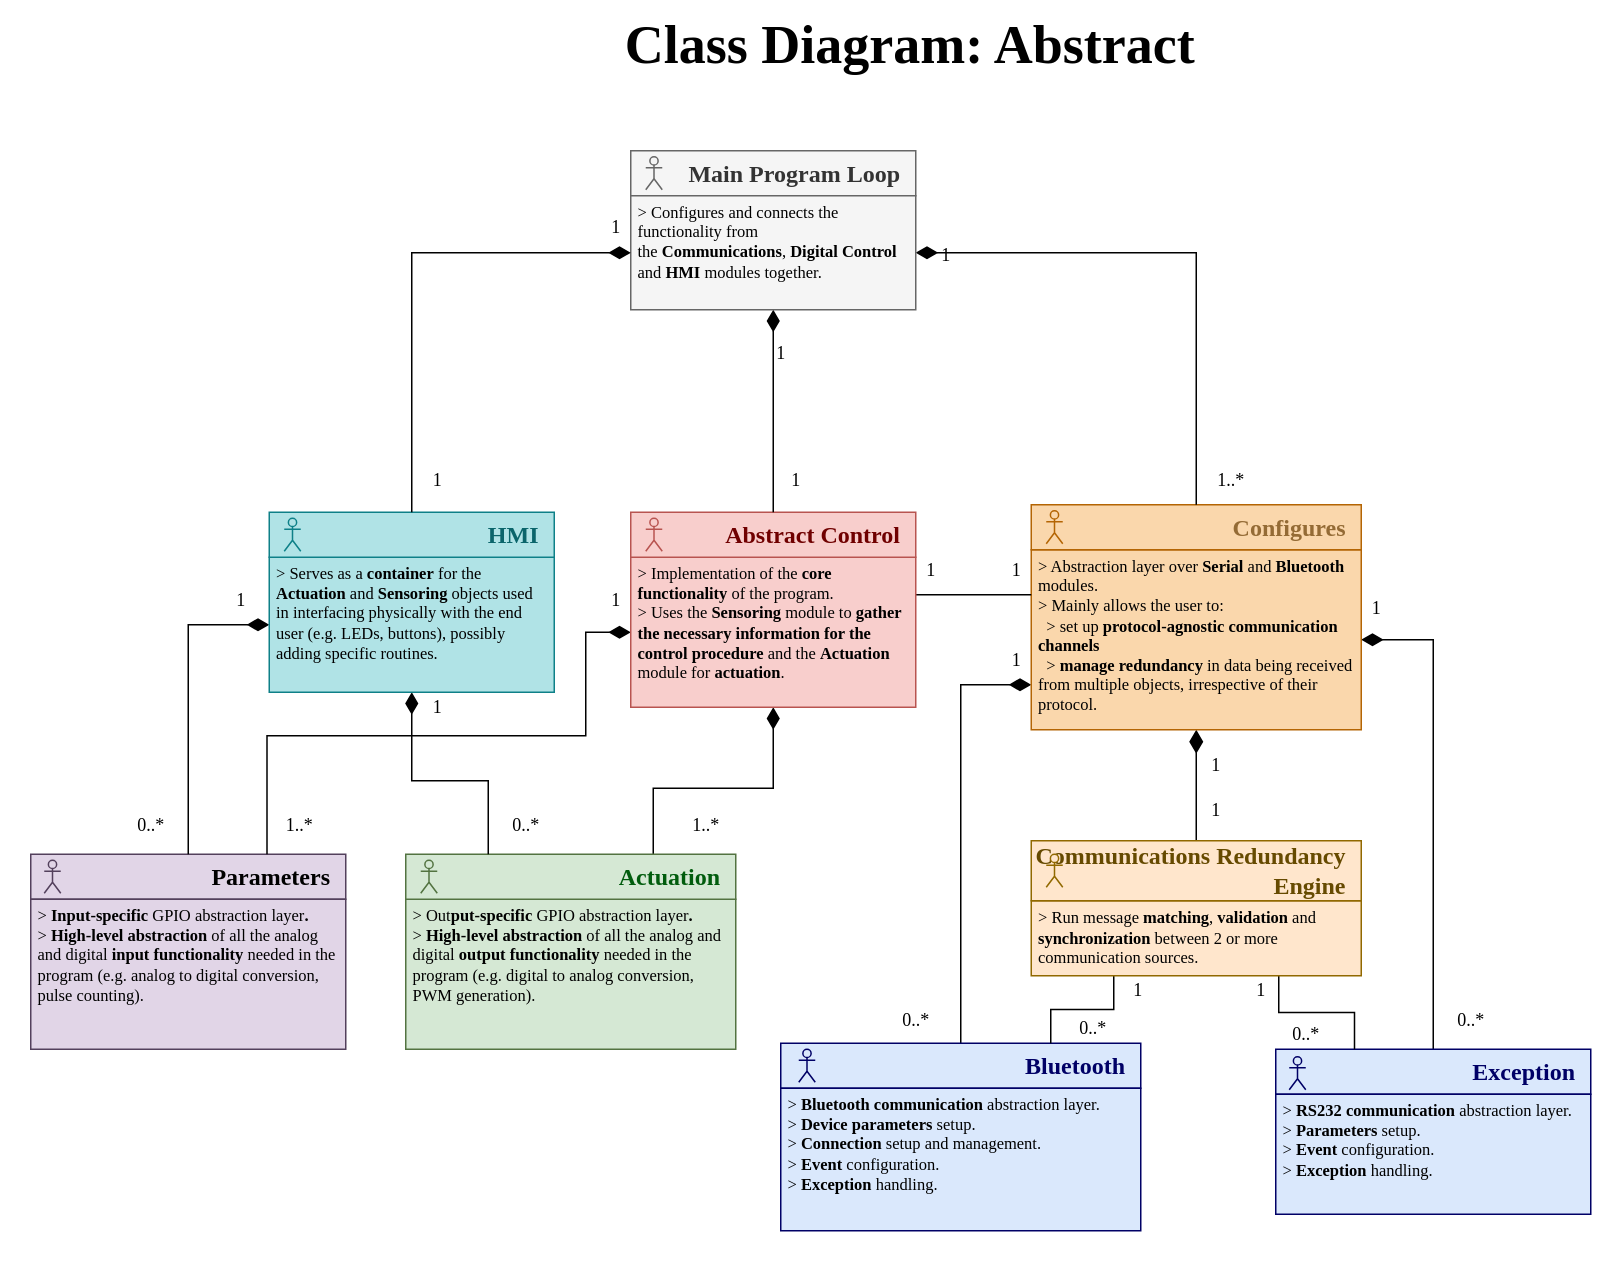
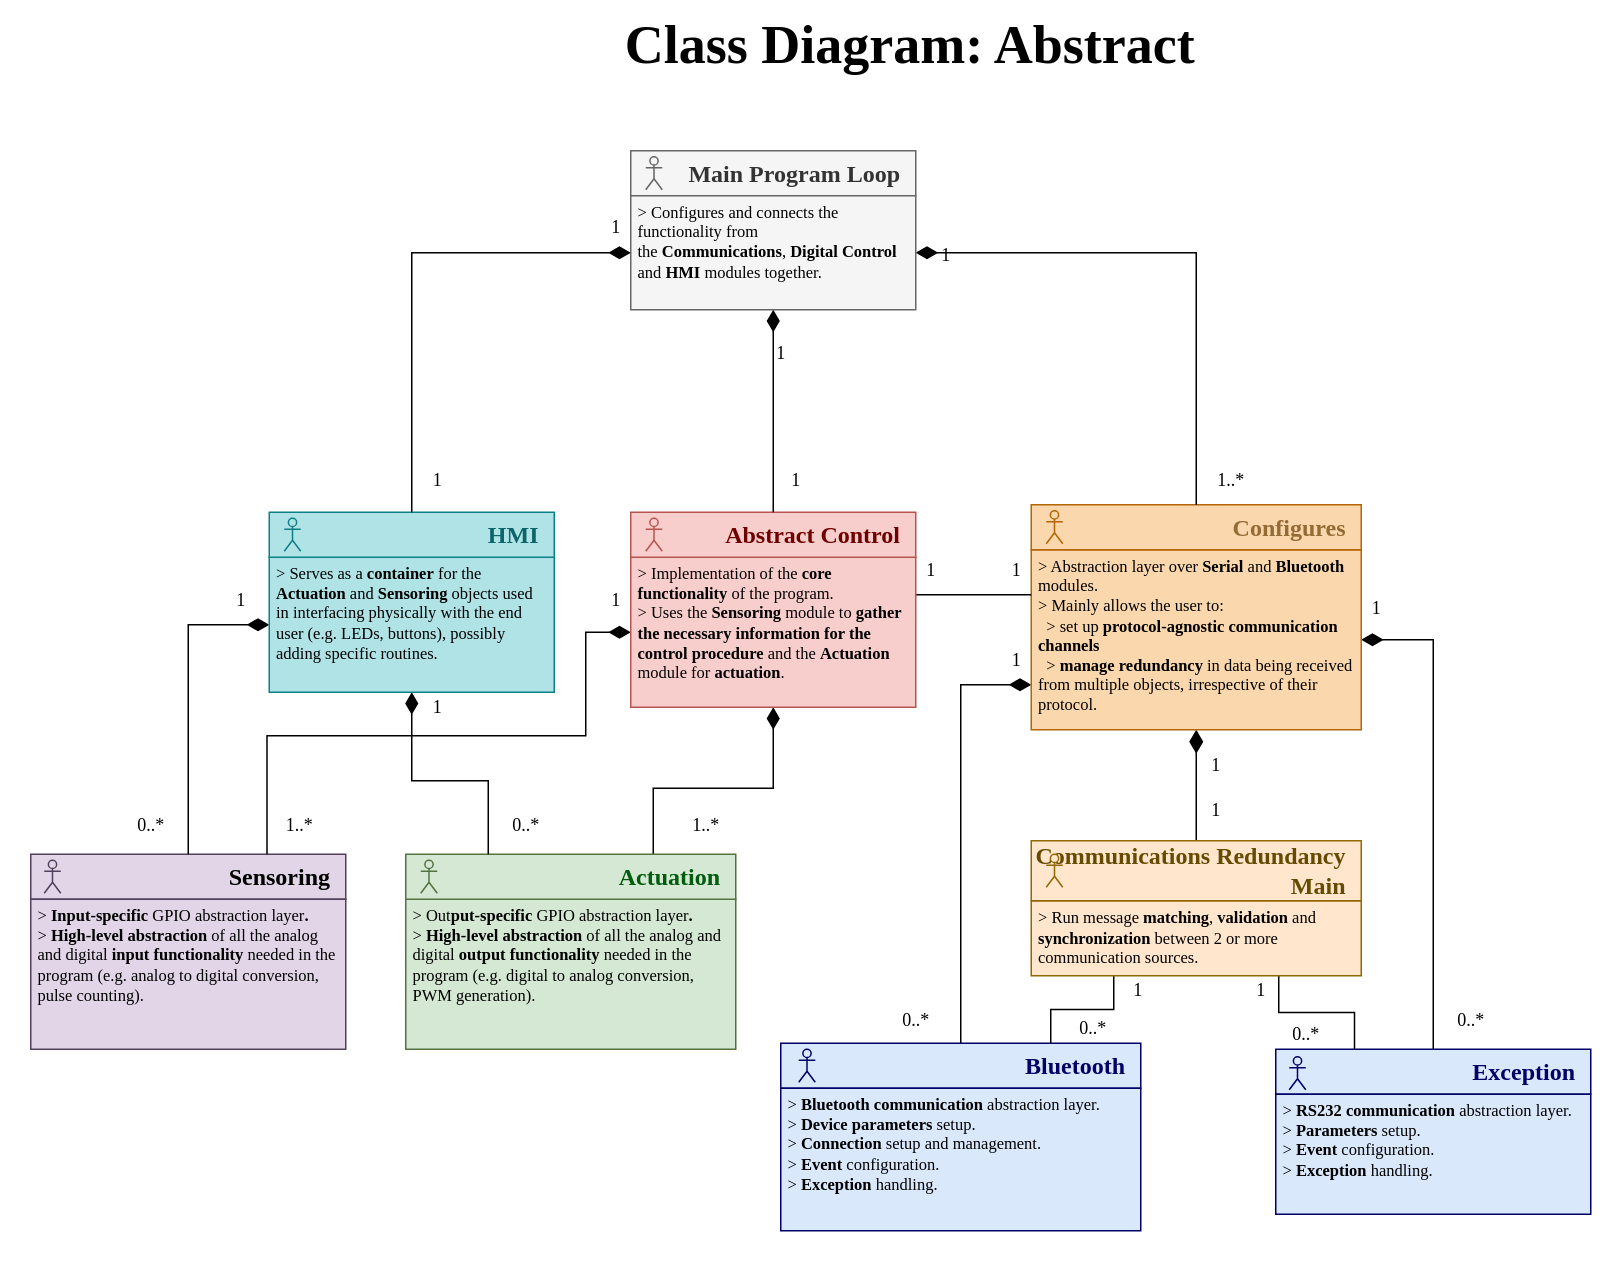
node "Communications Redundancy Engine": label "Communications Redundancy Engine" -> "Communications Redundancy Main"
node "Parameters": label "Parameters" -> "Sensoring"
